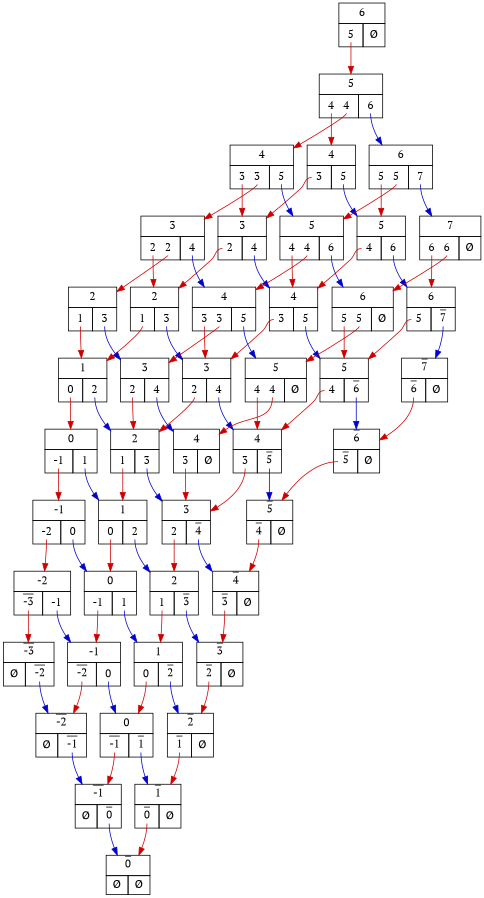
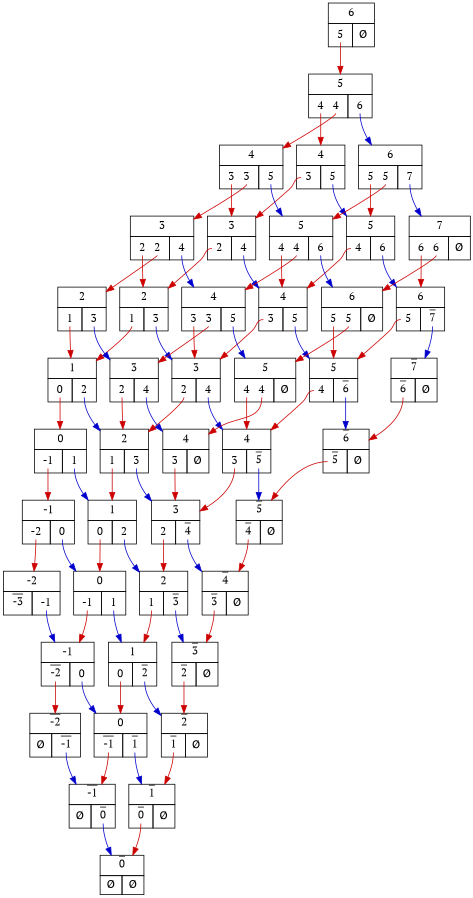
node "-3": removed
